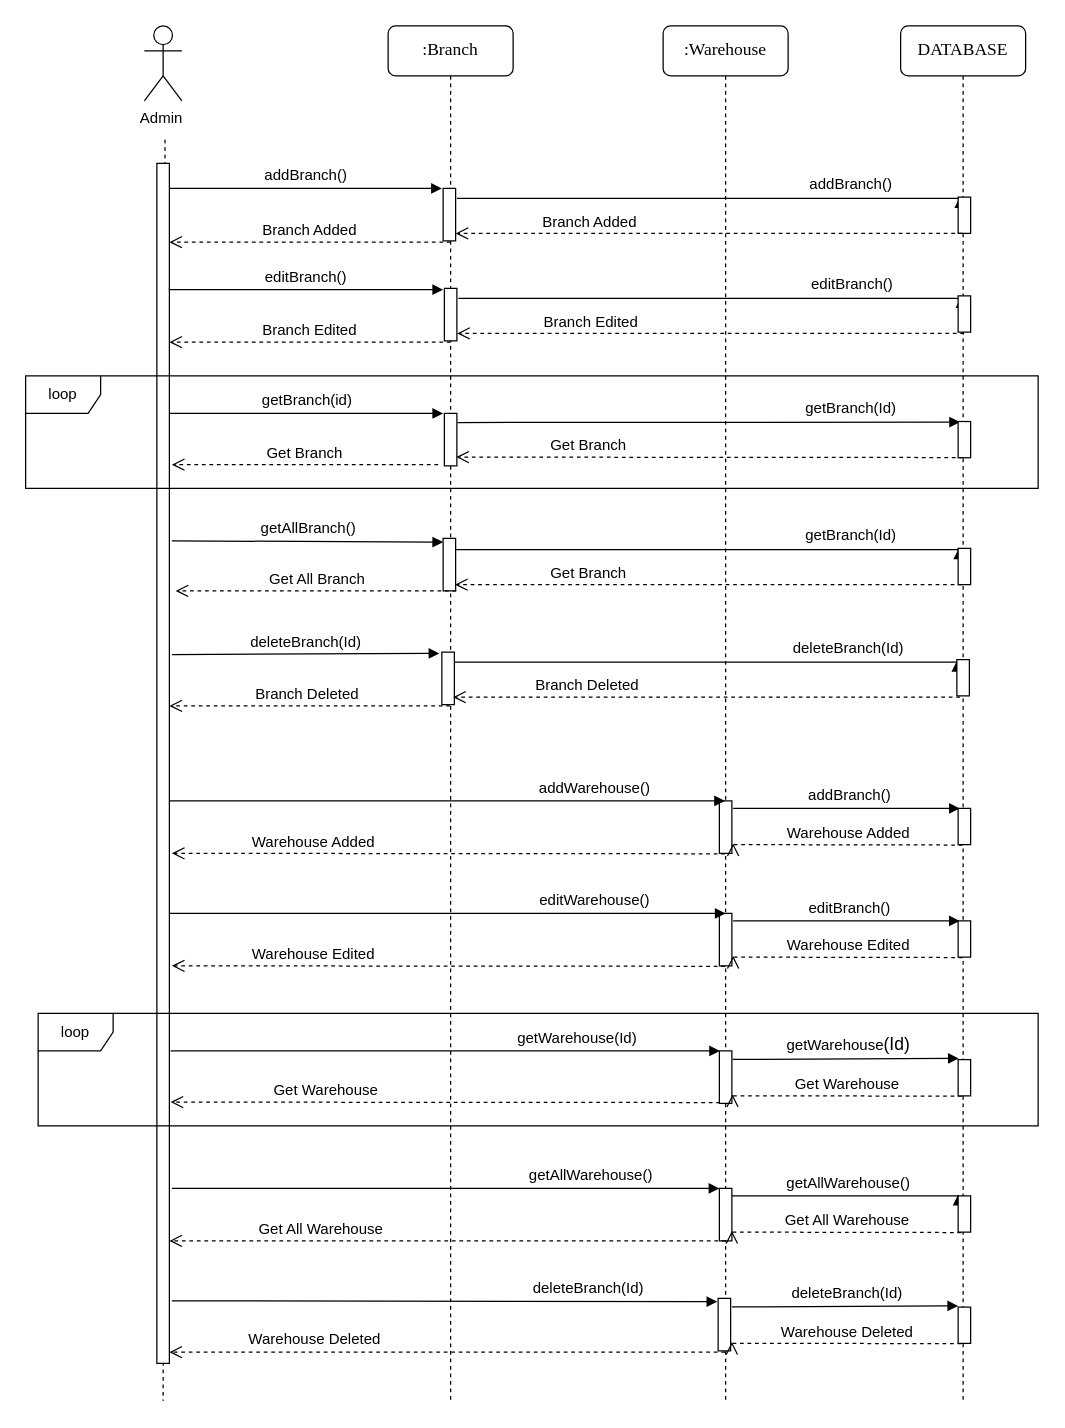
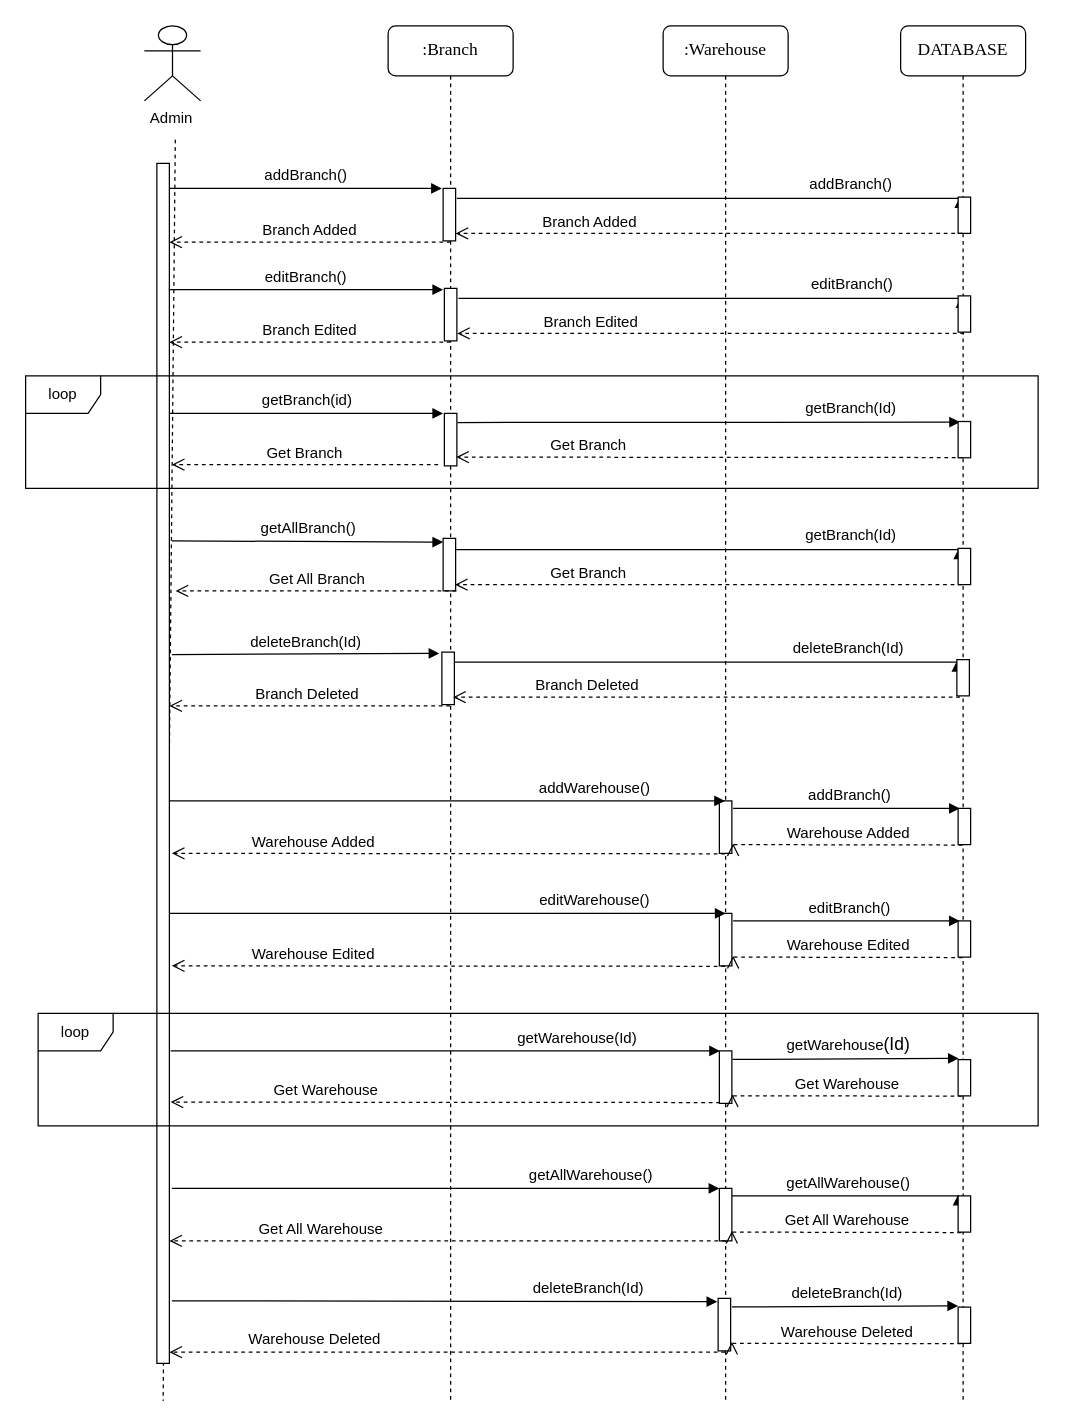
node "Admin": size 38x75 -> 56x75
